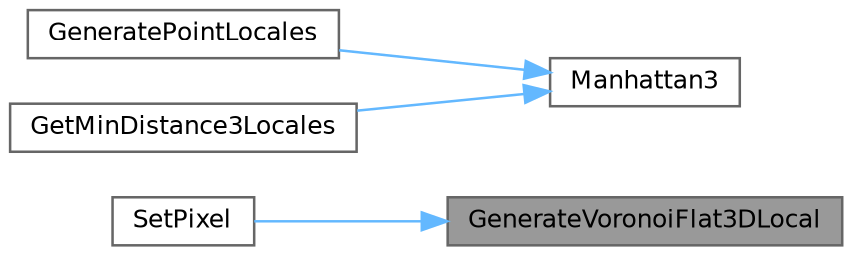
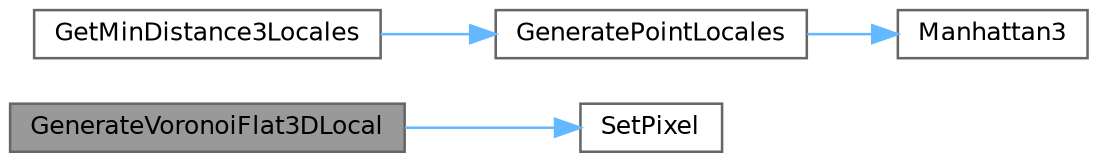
edge "GetMinDistance3Locales" -> "Manhattan3": now "GetMinDistance3Locales" -> "GeneratePointLocales"
edge "SetPixel" -> "GenerateVoronoiFlat3DLocal": reversed
